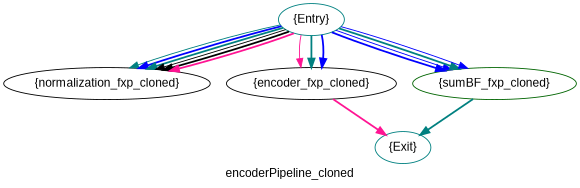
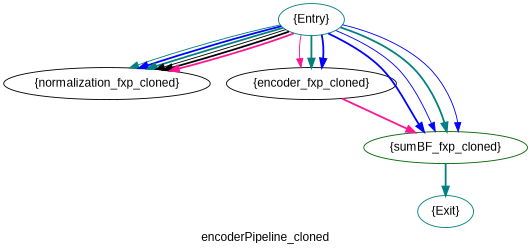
edge "{encoder_fxp_cloned}" -> "{Exit}": now "{encoder_fxp_cloned}" -> "{sumBF_fxp_cloned}"
